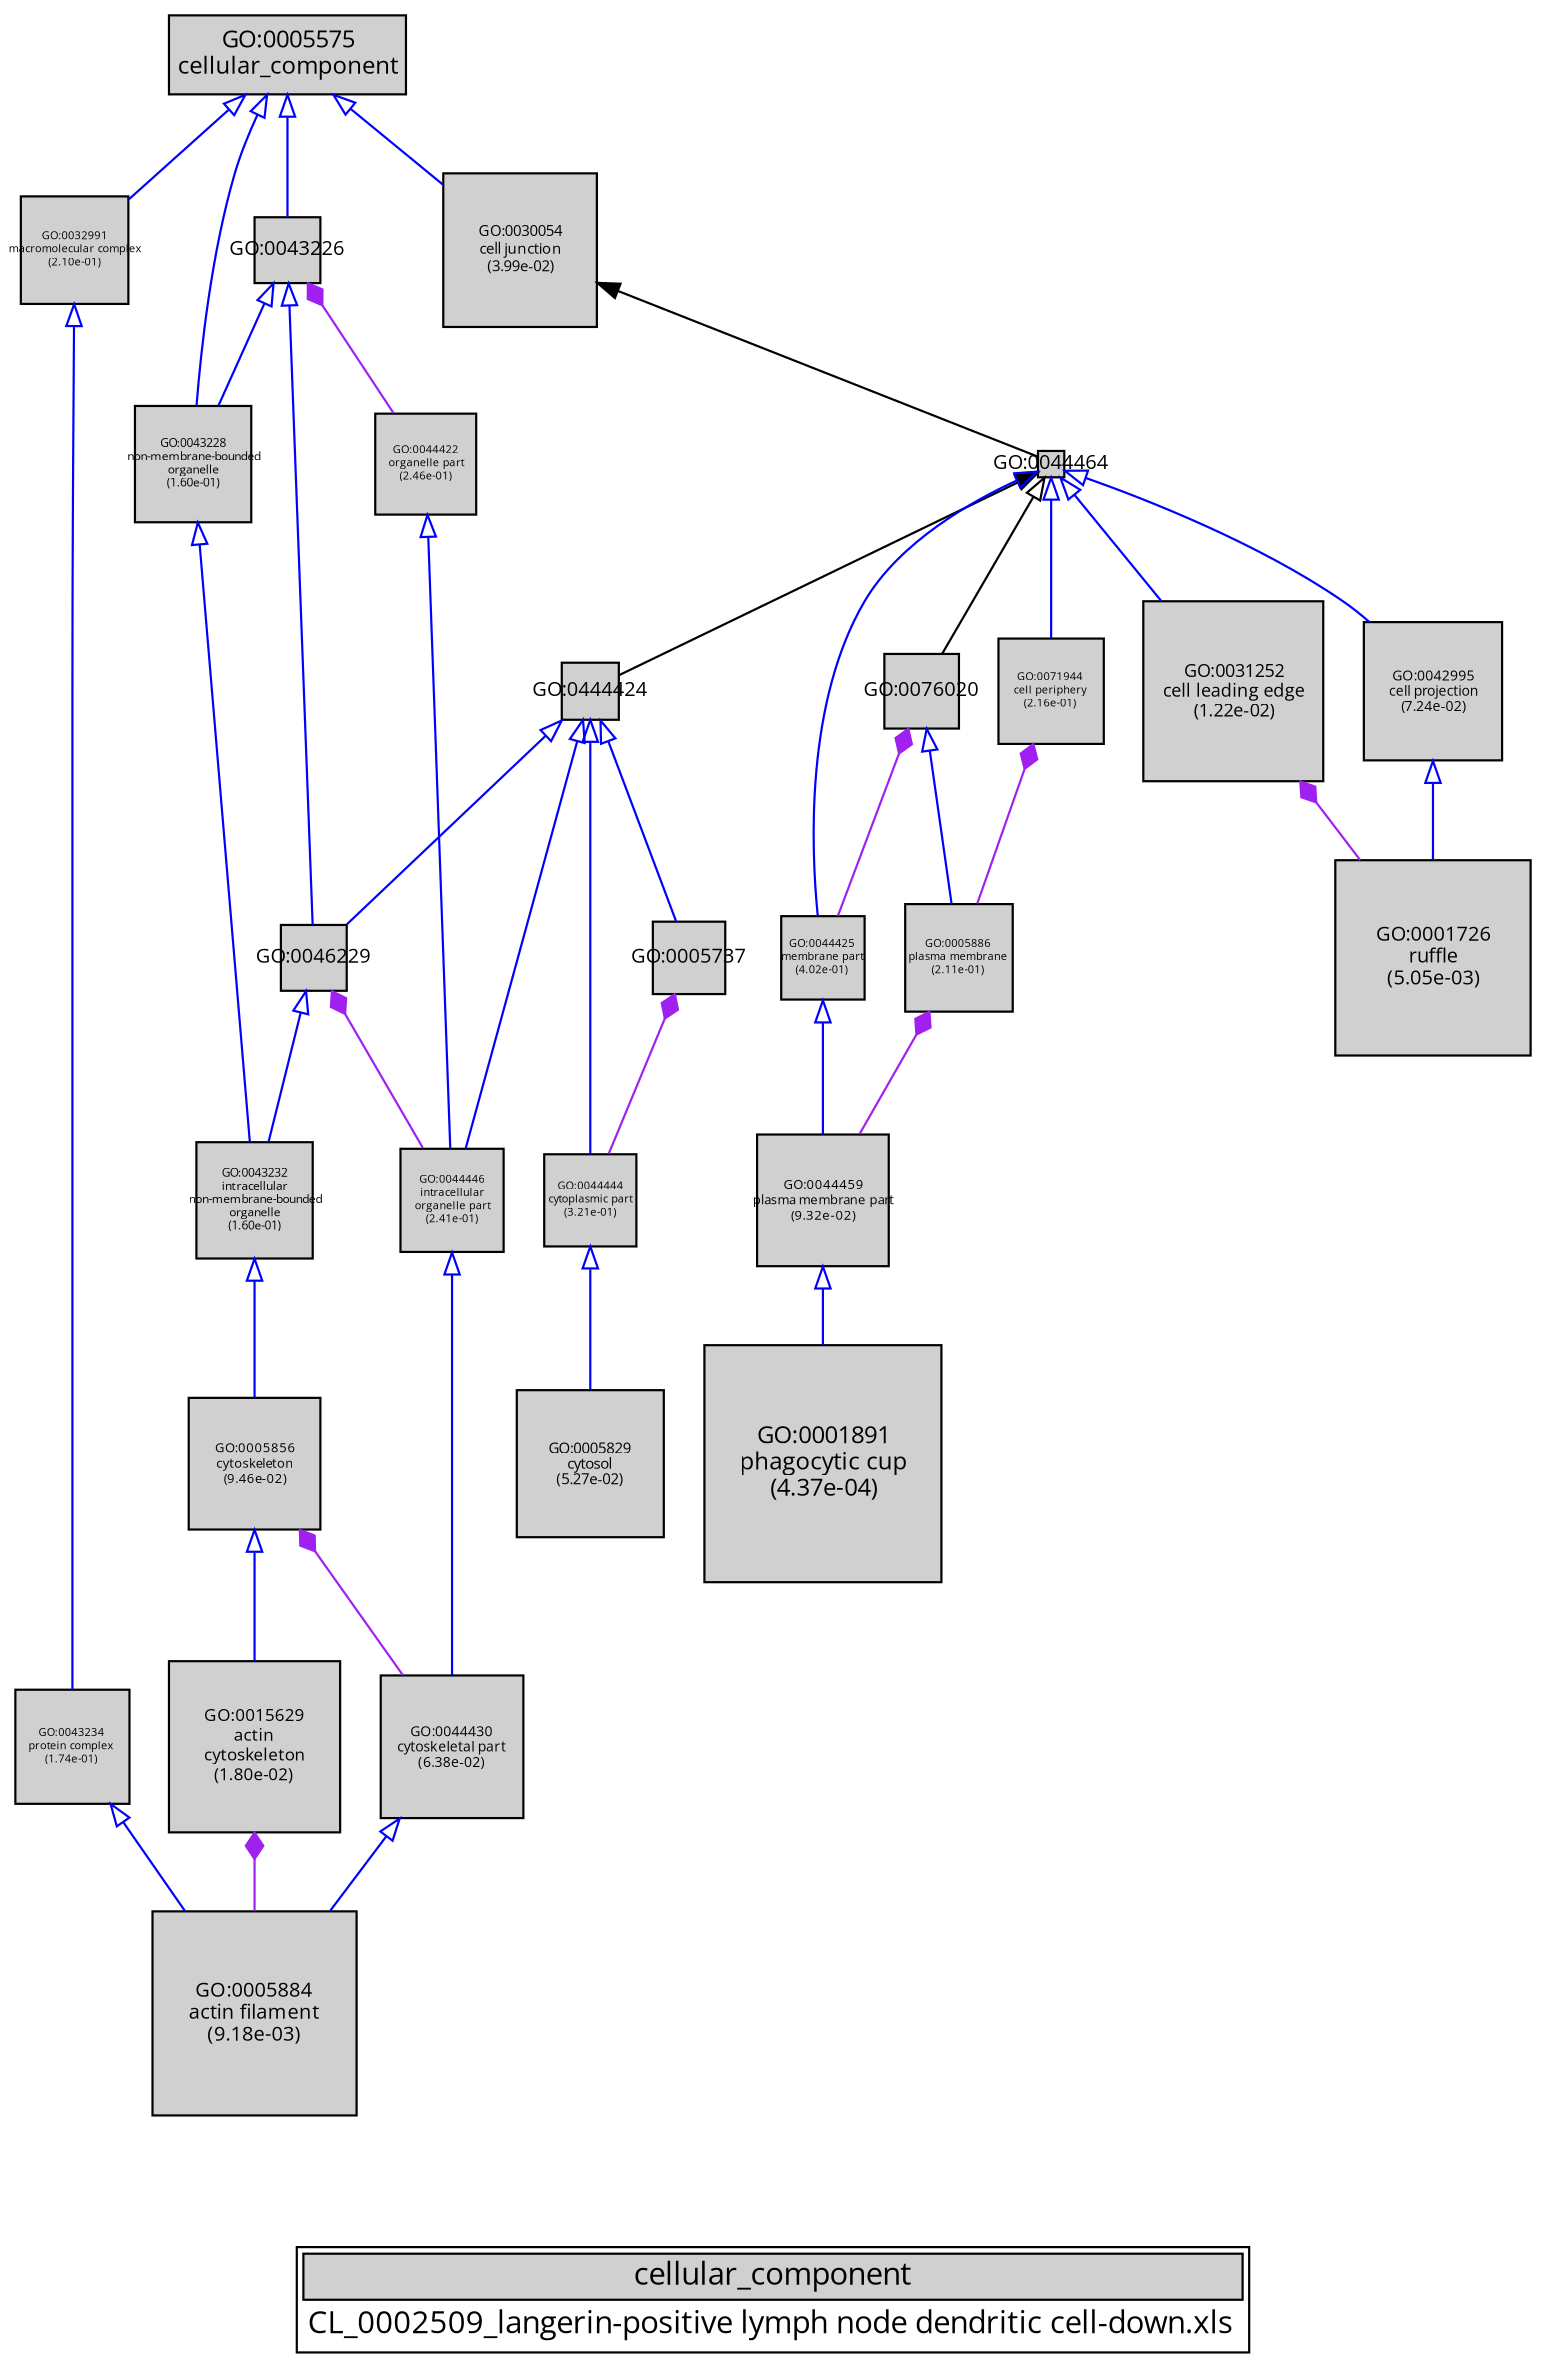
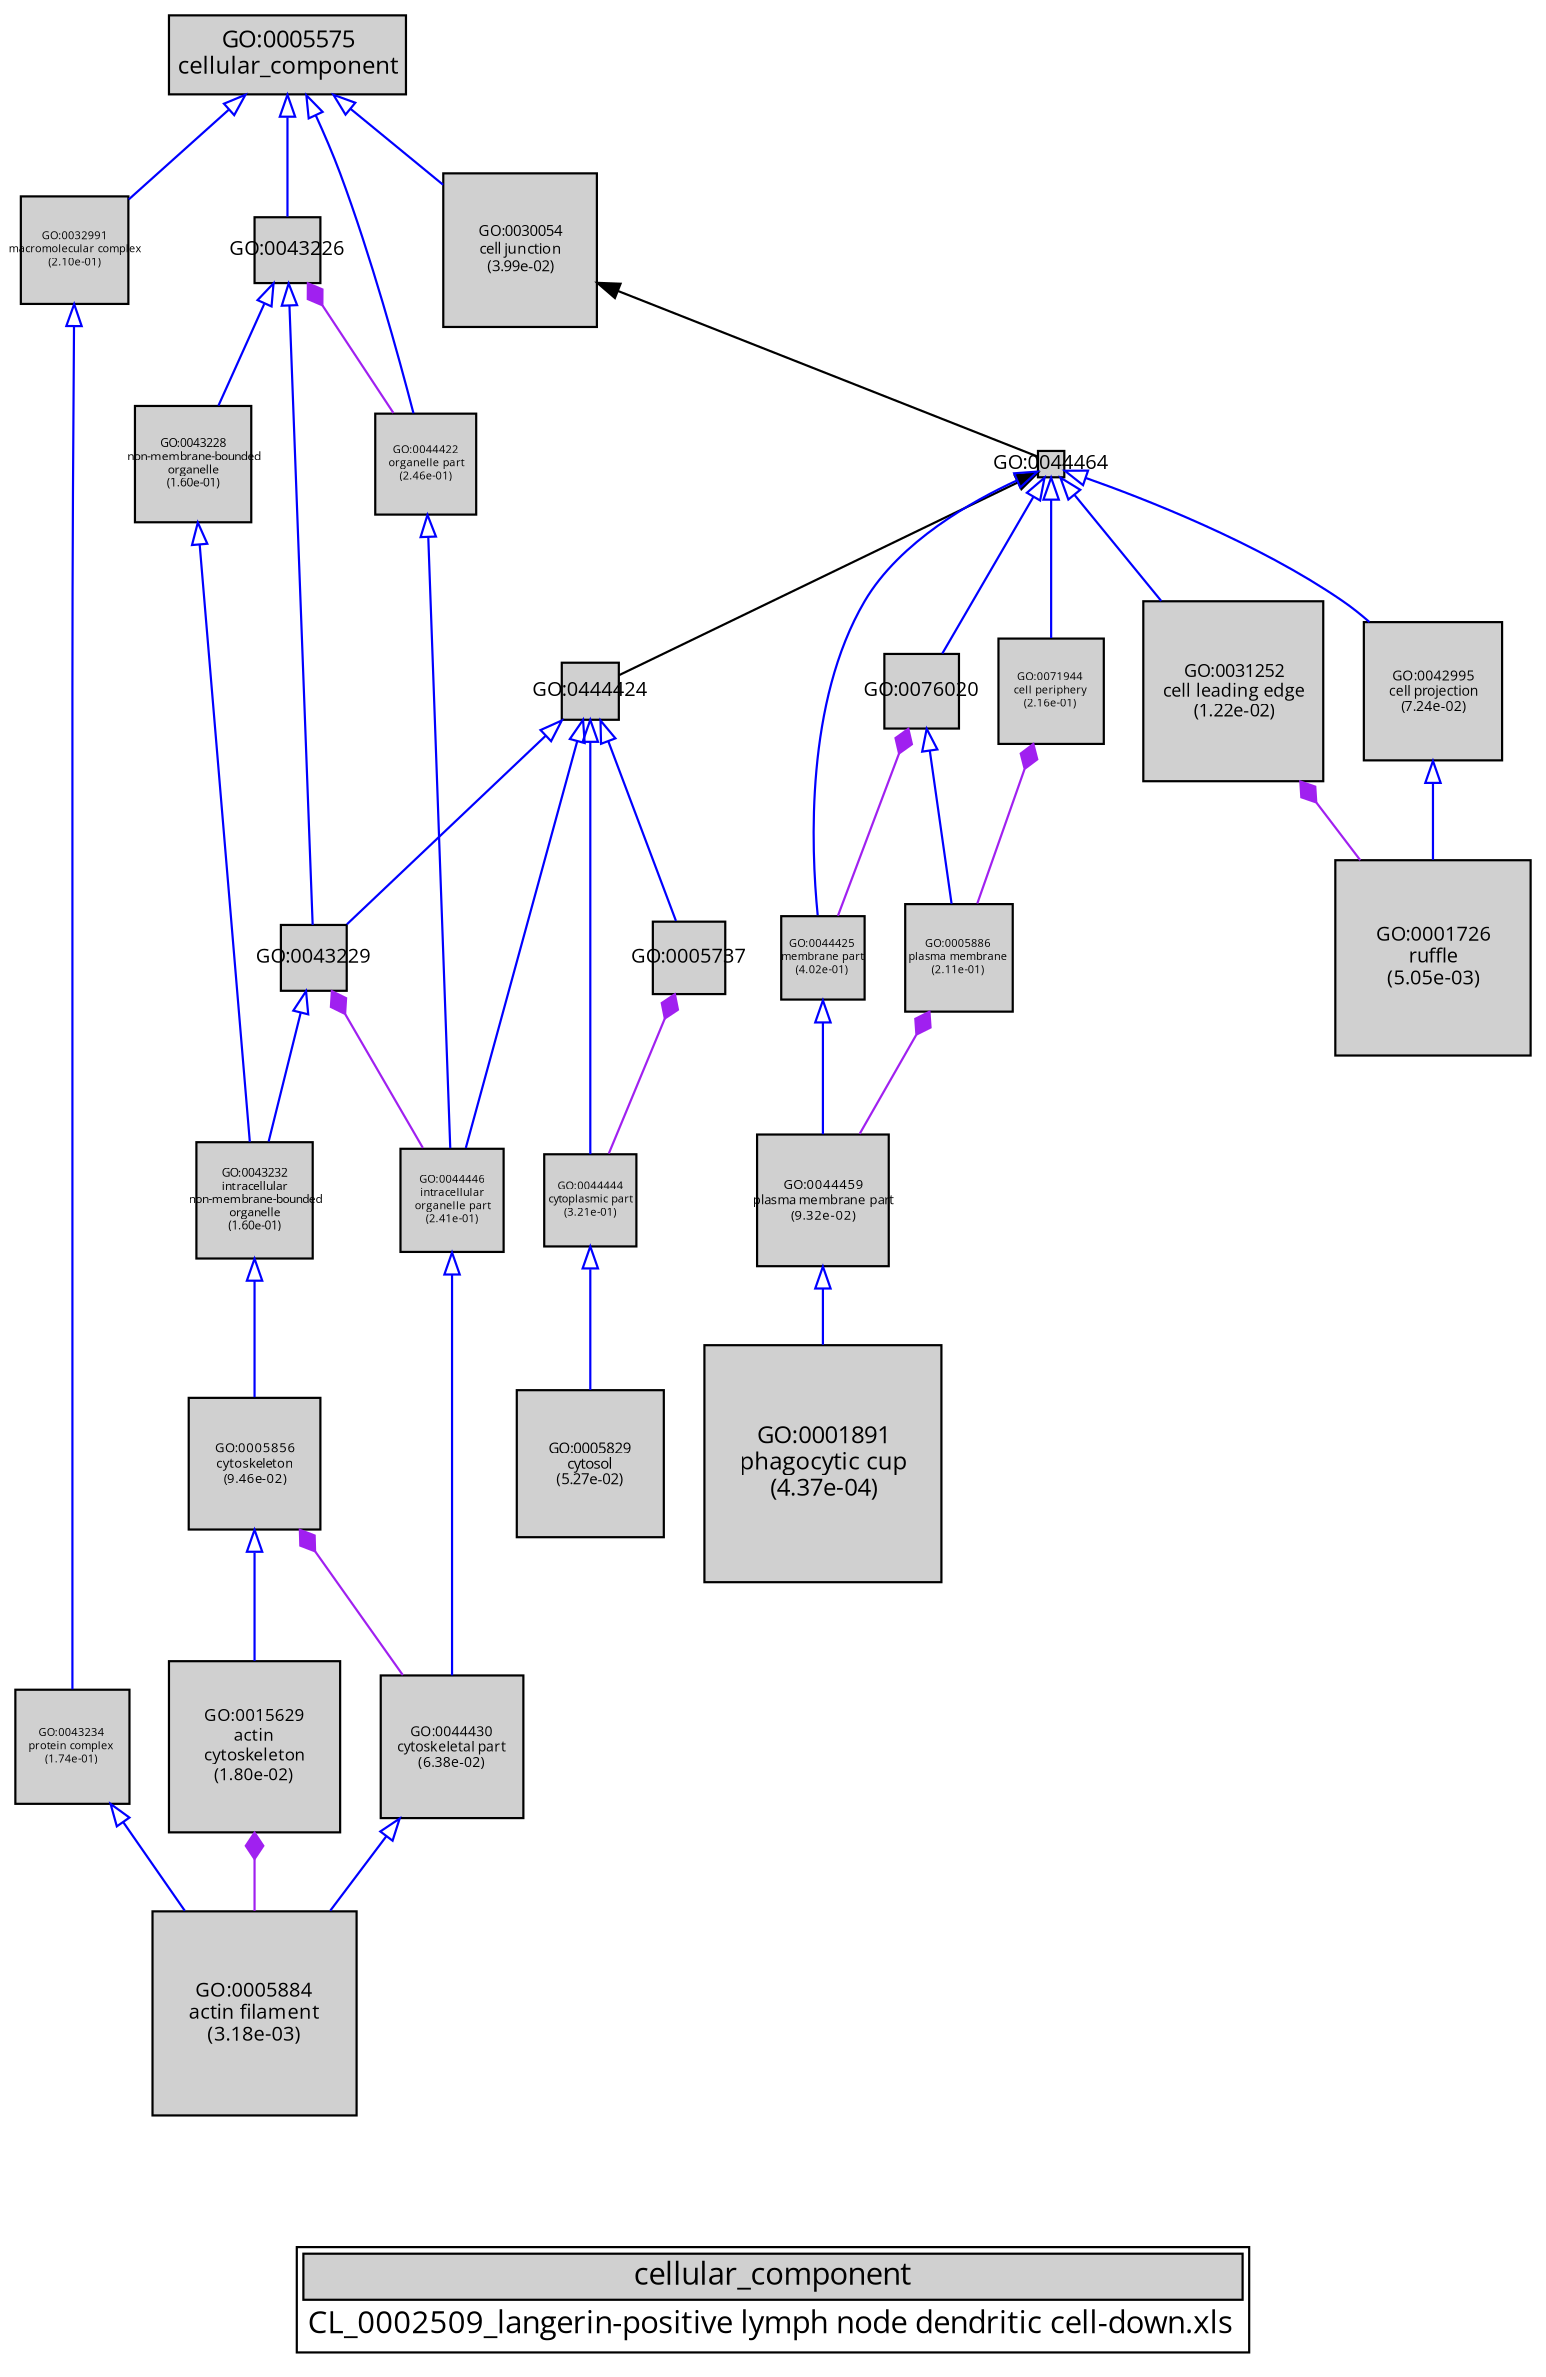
edge "GO:0043228" -> "GO:0005575": now "GO:0044422" -> "GO:0005575"
edge "GO:0076020" -> "GO:0044464": color black -> blue
node "GO:0046229": label "GO:0046229" -> "GO:0043229"
node "GO:0005884": text "(9.18e-03)" -> "(3.18e-03)"
